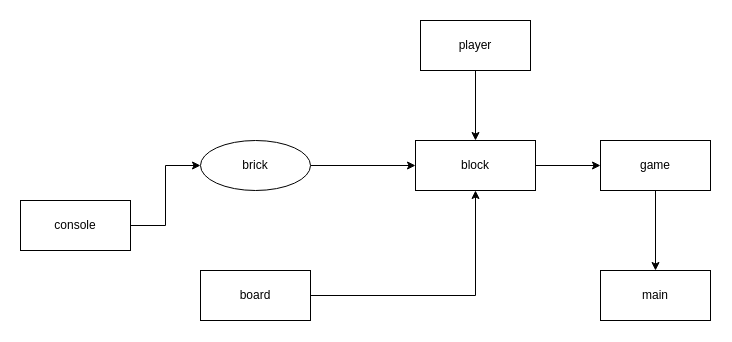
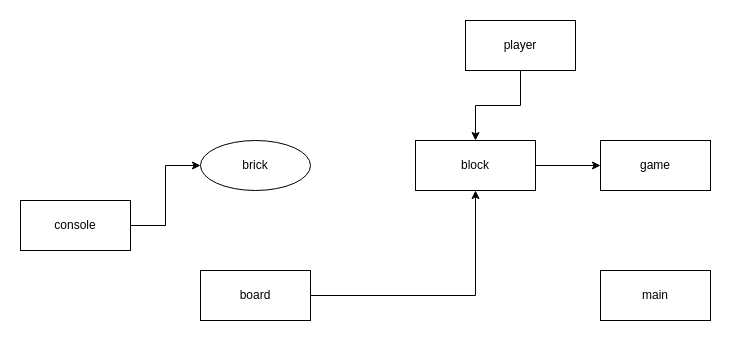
node "player": moved (476, 46) -> (521, 46)
edge "brick" -> "block": removed
edge "game" -> "main": removed
